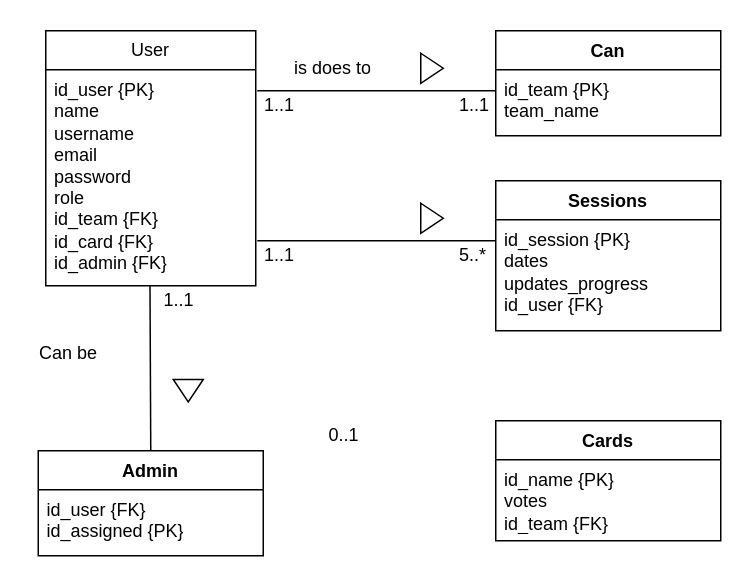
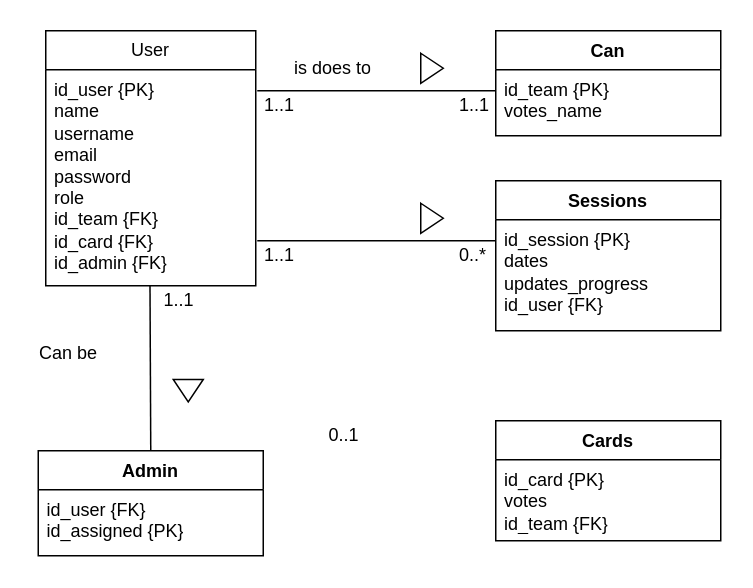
node "id_team {PK} team_name": label "id_team {PK} team_name" -> "id_team {PK} votes_name"
node "5..*": label "5..*" -> "0..*"
node "id_name {PK} votes id_team {FK}": label "id_name {PK} votes id_team {FK}" -> "id_card {PK} votes id_team {FK}"
